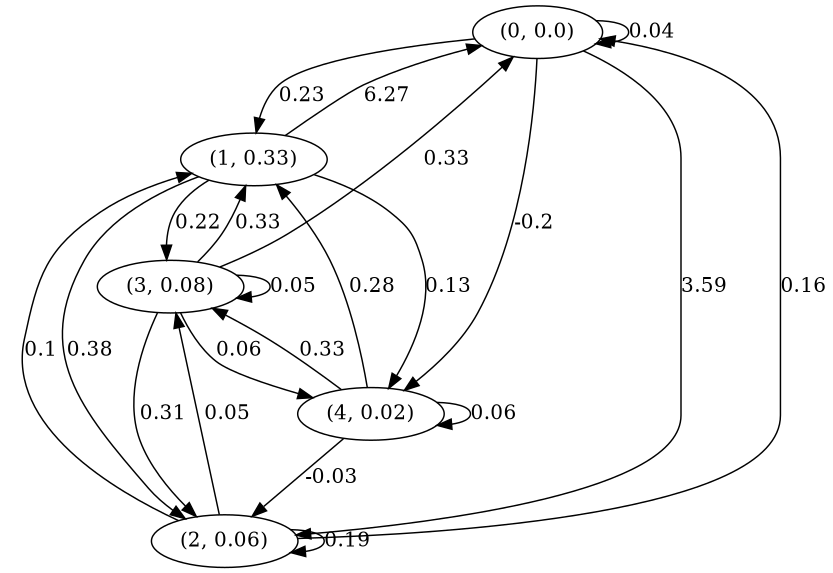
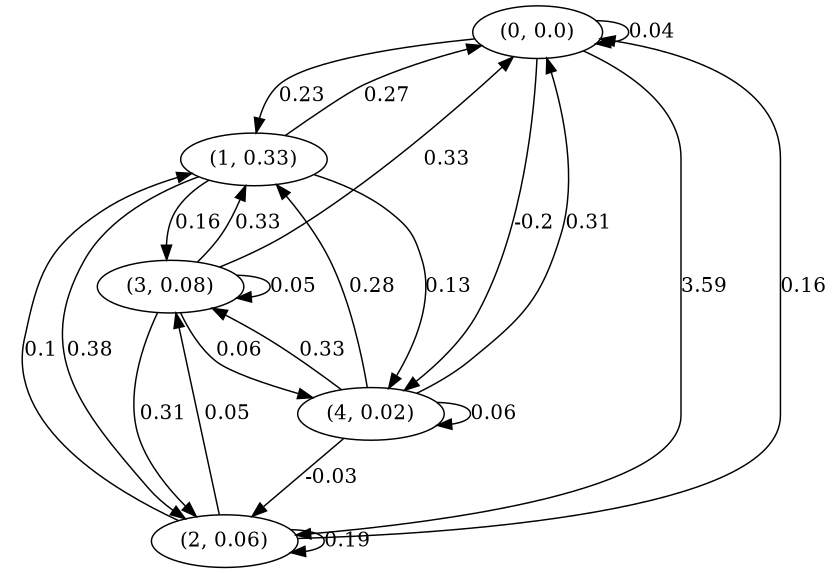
edge "(1, 0.33)" -> "(0, 0.0)": label "6.27" -> "0.27"
edge "(1, 0.33)" -> "(3, 0.08)": label "0.22" -> "0.16"
edge "(4, 0.02)" -> "(0, 0.0)": added, label "0.31"
